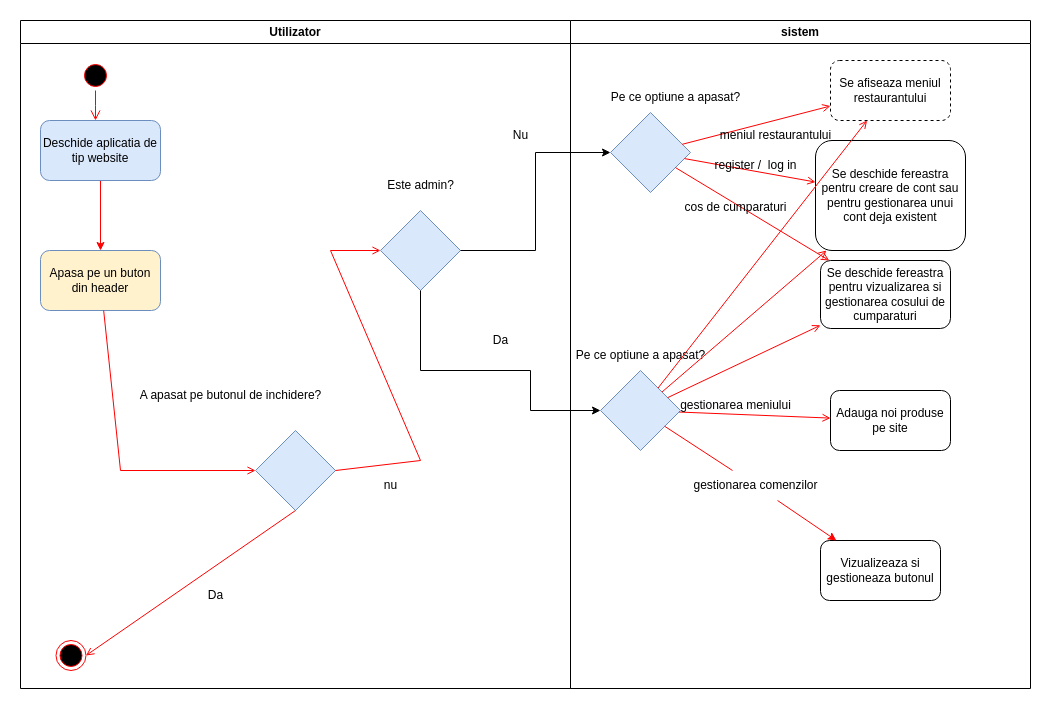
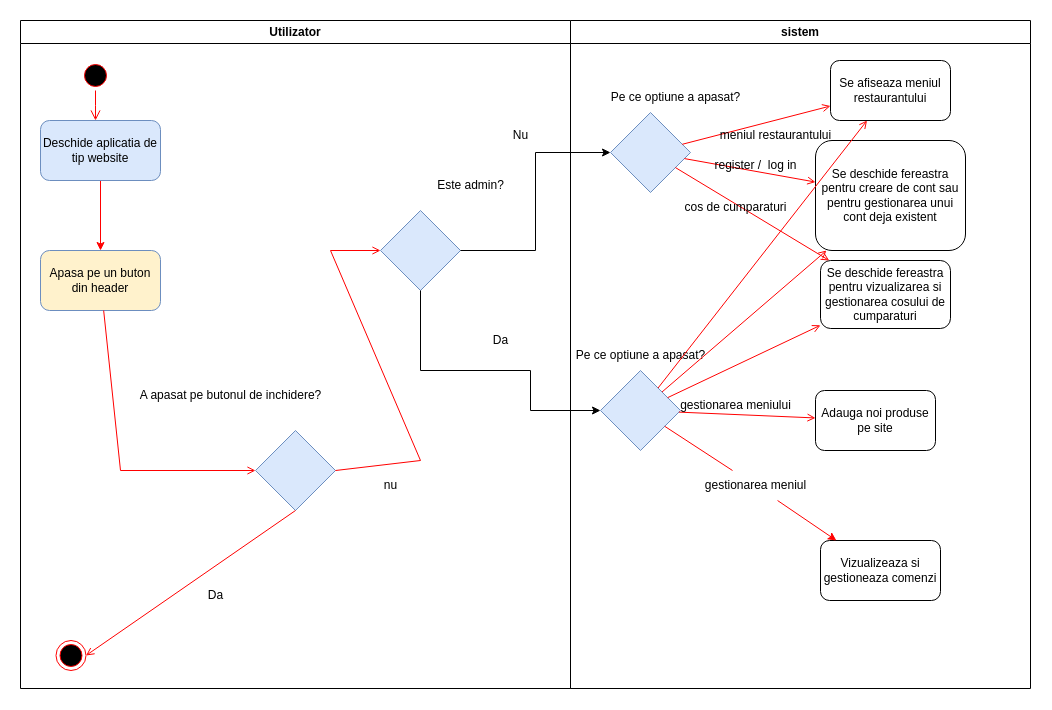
node "Se afiseaza meniul restaurantului": style dashed -> solid
node "Este admin?": moved (421, 186) -> (471, 186)
node "Adauga noi produse pe site": moved (891, 421) -> (876, 421)
node "gestionarea comenzilor": label "gestionarea comenzilor" -> "gestionarea meniul"
node "Vizualizeaza si gestioneaza butonul": label "Vizualizeaza si gestioneaza butonul" -> "Vizualizeaza si gestioneaza comenzi"
